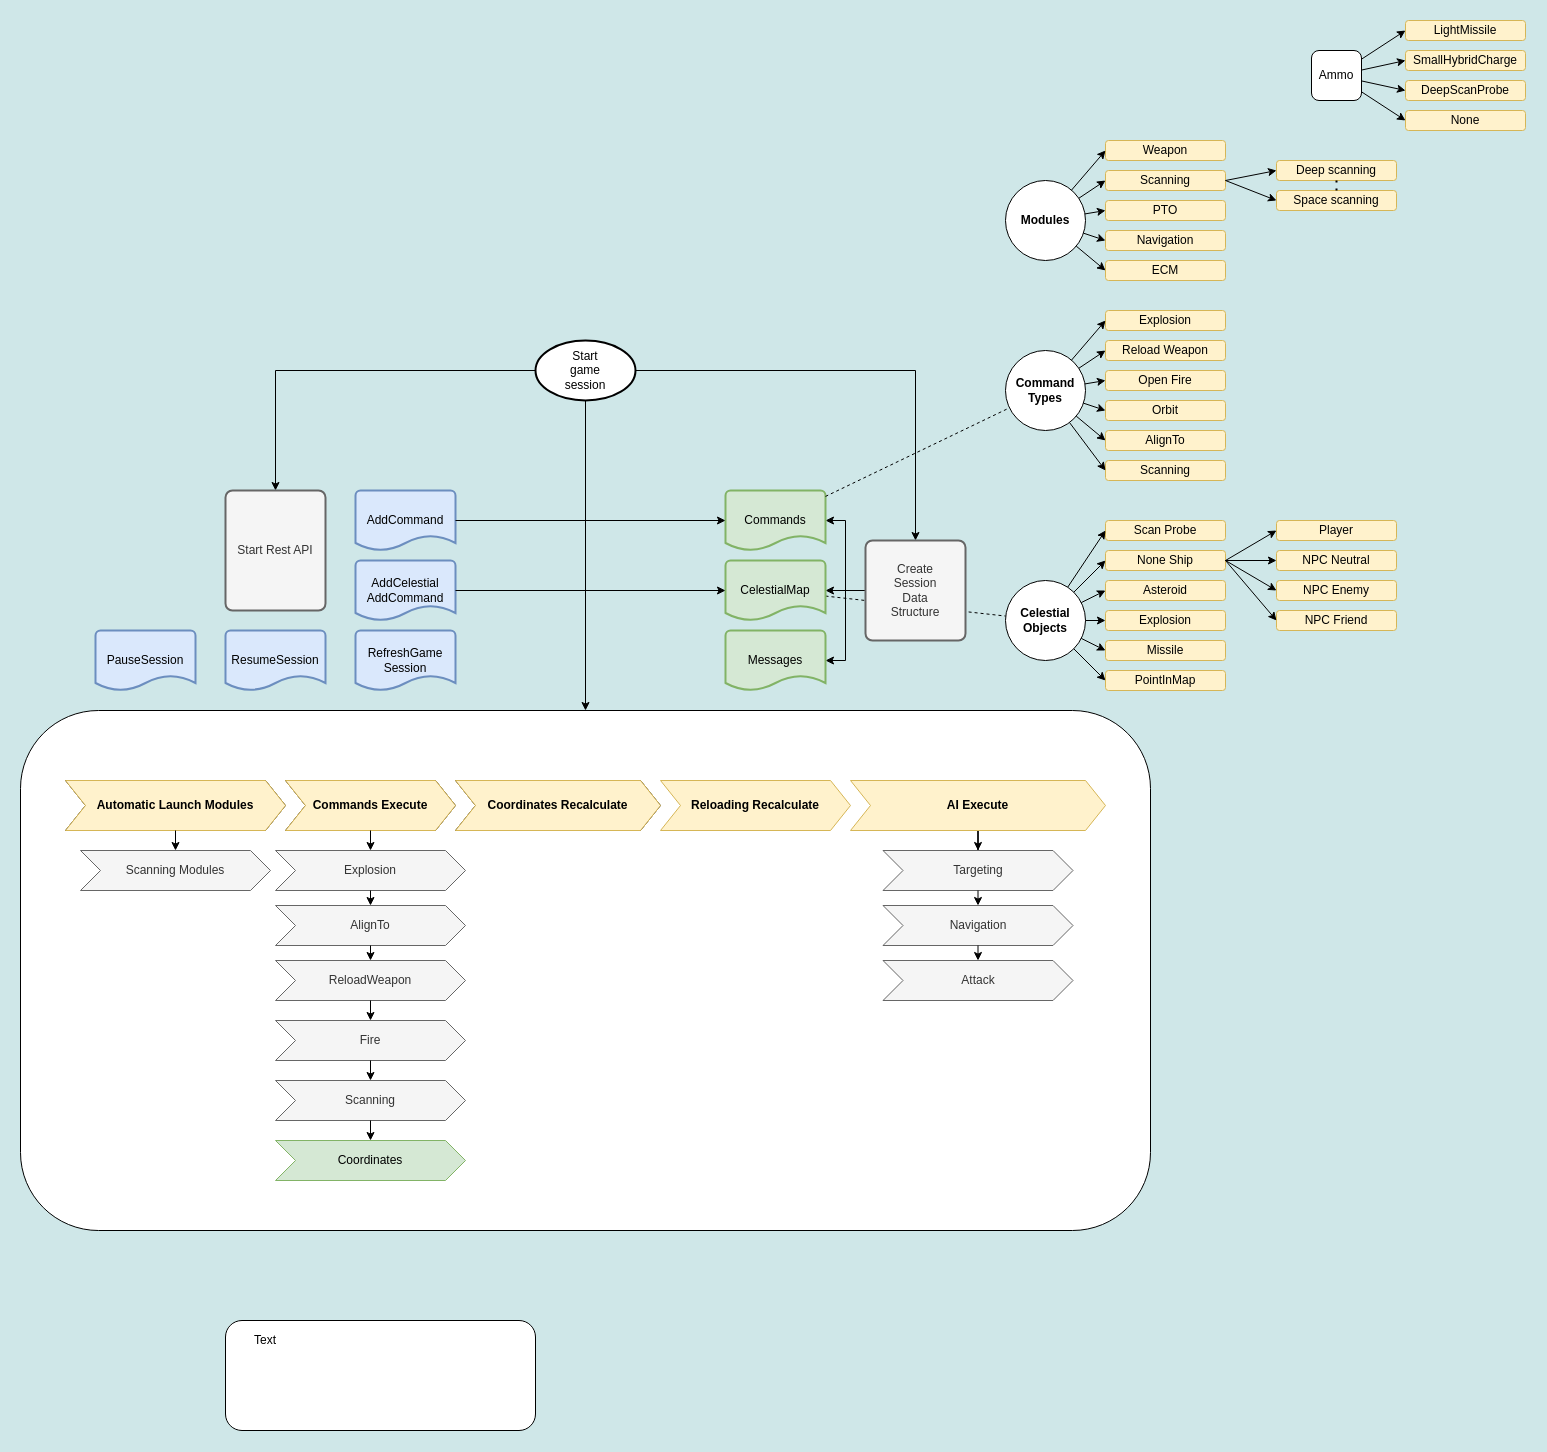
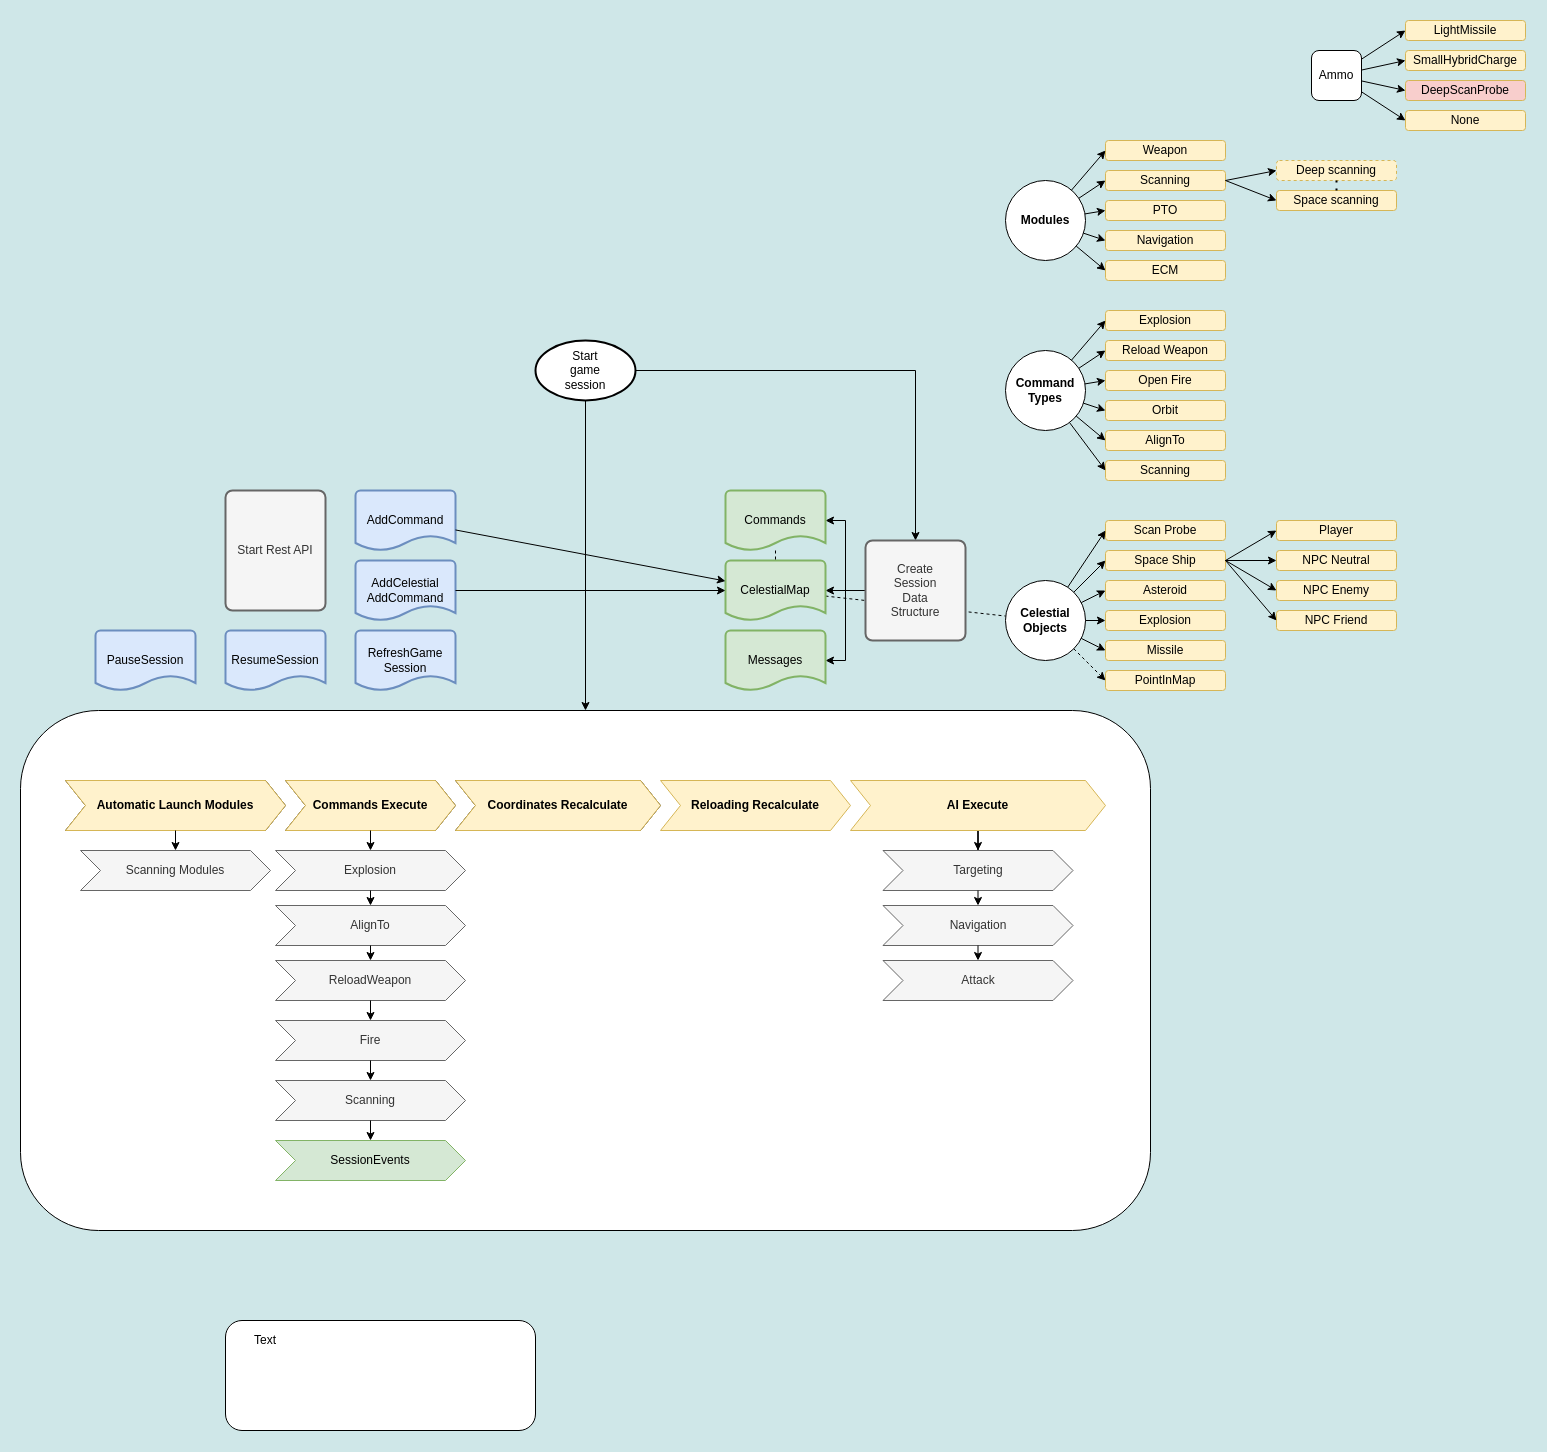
node "DeepScanProbe": fillcolor #fff2cc -> #f8cecc
node "Deep scanning": style solid -> dashed
edge "Start game session" -> "Start Rest API": removed
edge "Command Types" -- "Commands": now "CelestialMap" -- "Commands"
edge "AddCommand" -> "Commands": now "AddCommand" -> "CelestialMap"
node "None Ship": label "None Ship" -> "Space Ship"
edge "Celestial Objects" -> "PointInMap": style solid -> dashed
node "Coordinates": label "Coordinates" -> "SessionEvents"
